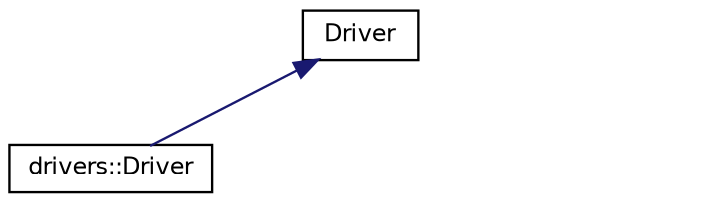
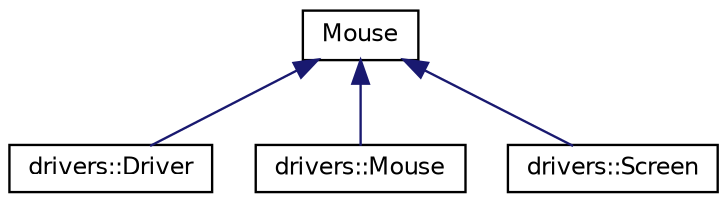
node "Driver": label "Driver" -> "Mouse"
node "drivers::Mouse": added
node "drivers::Screen": added
